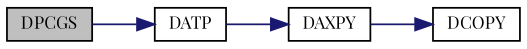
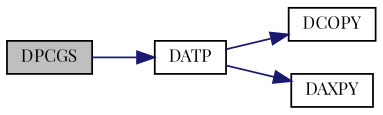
edge "DAXPY" -> "DCOPY": now "DATP" -> "DCOPY"
